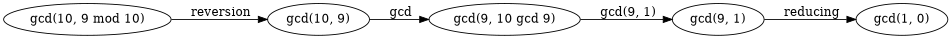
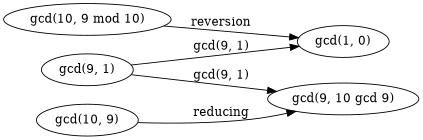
edge "gcd(10, 9)" -> "gcd(9, 10 gcd 9)": label " gcd" -> " reducing"
edge "gcd(9, 1)" -> "gcd(1, 0)": label " reducing" -> " gcd(9, 1)"
edge "gcd(10, 9 mod 10)" -> "gcd(10, 9)": now "gcd(10, 9 mod 10)" -> "gcd(1, 0)"
edge "gcd(9, 10 gcd 9)" -> "gcd(9, 1)": reversed
